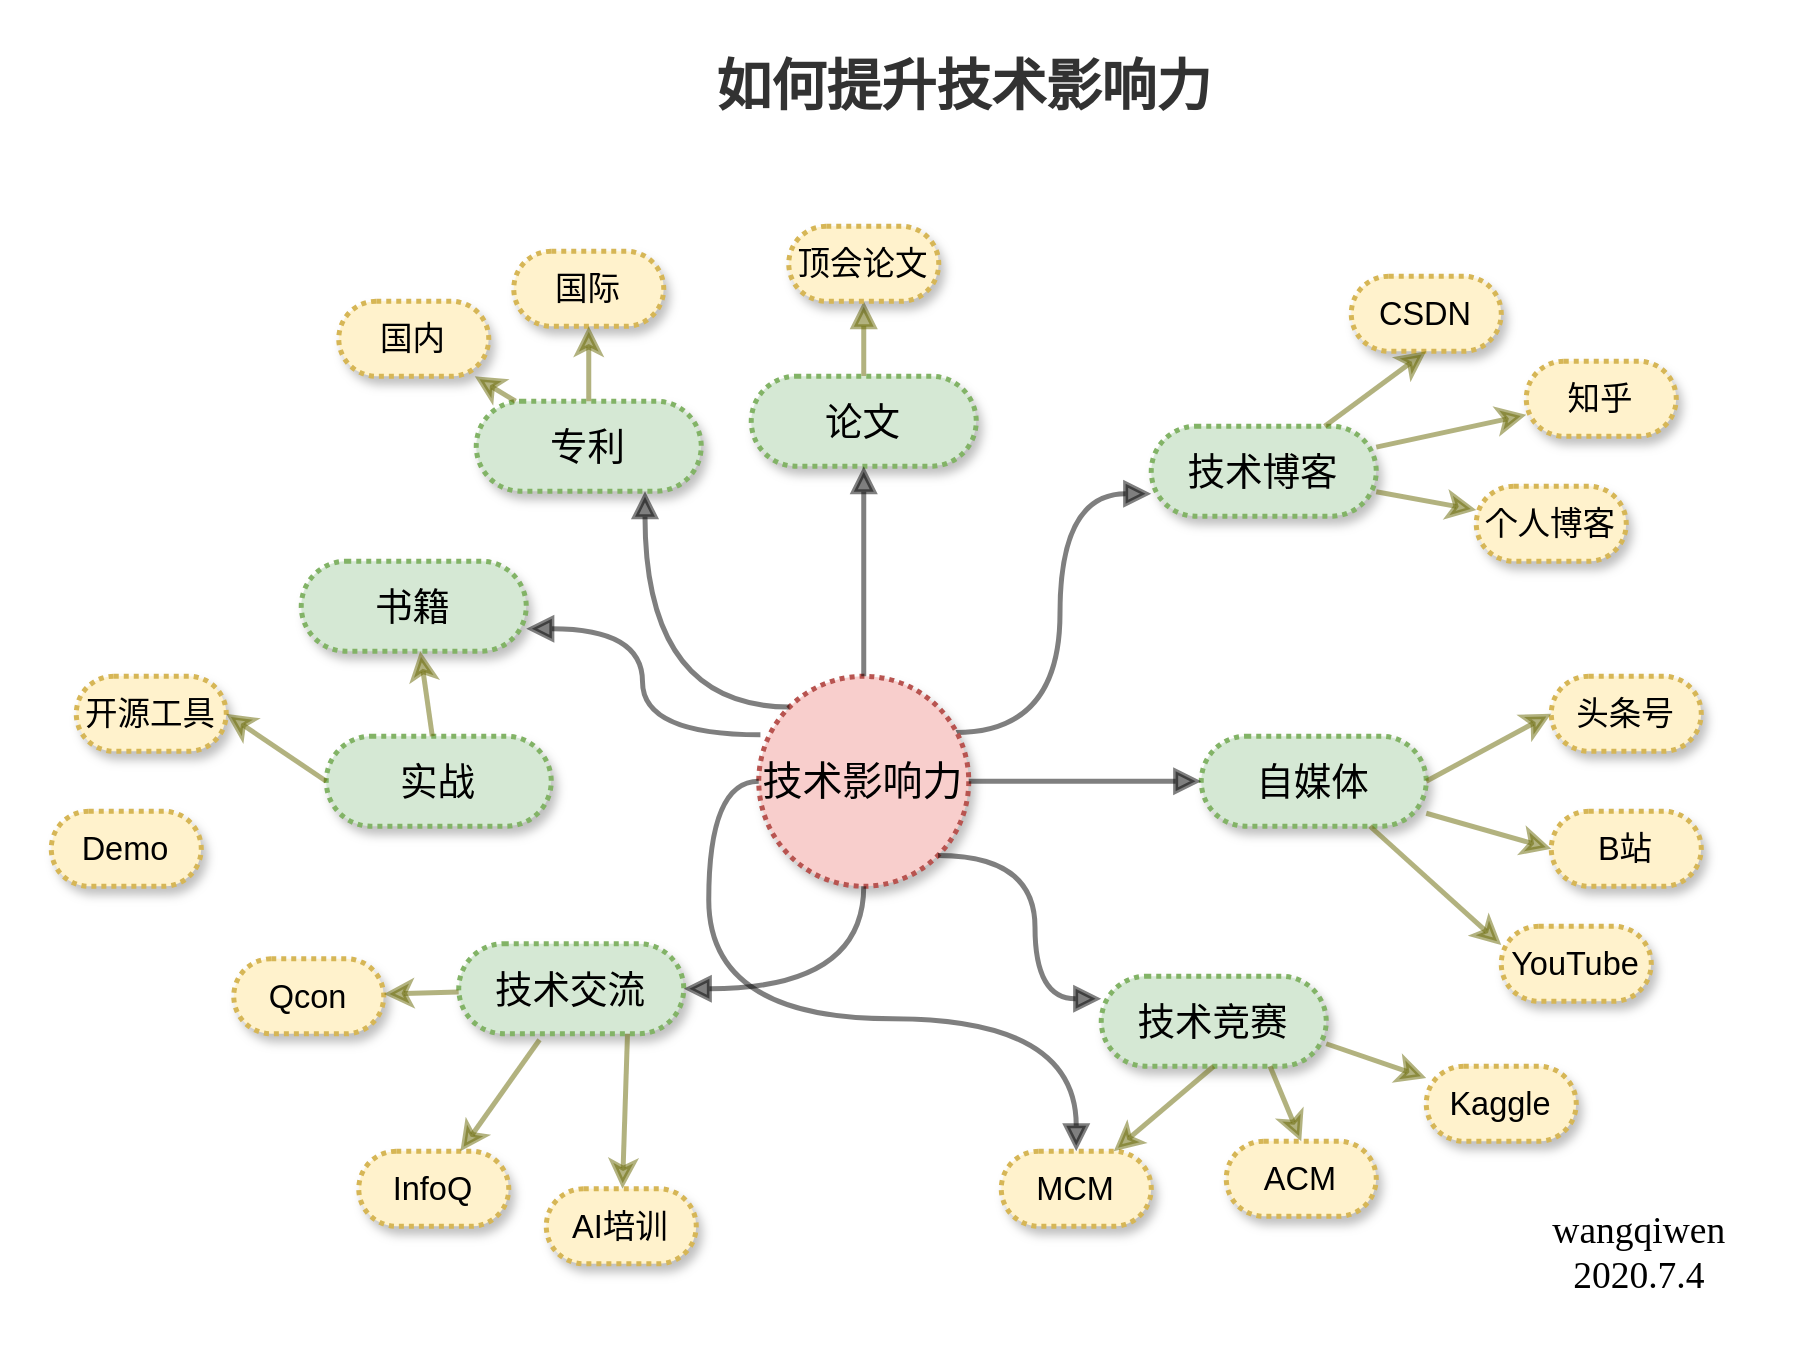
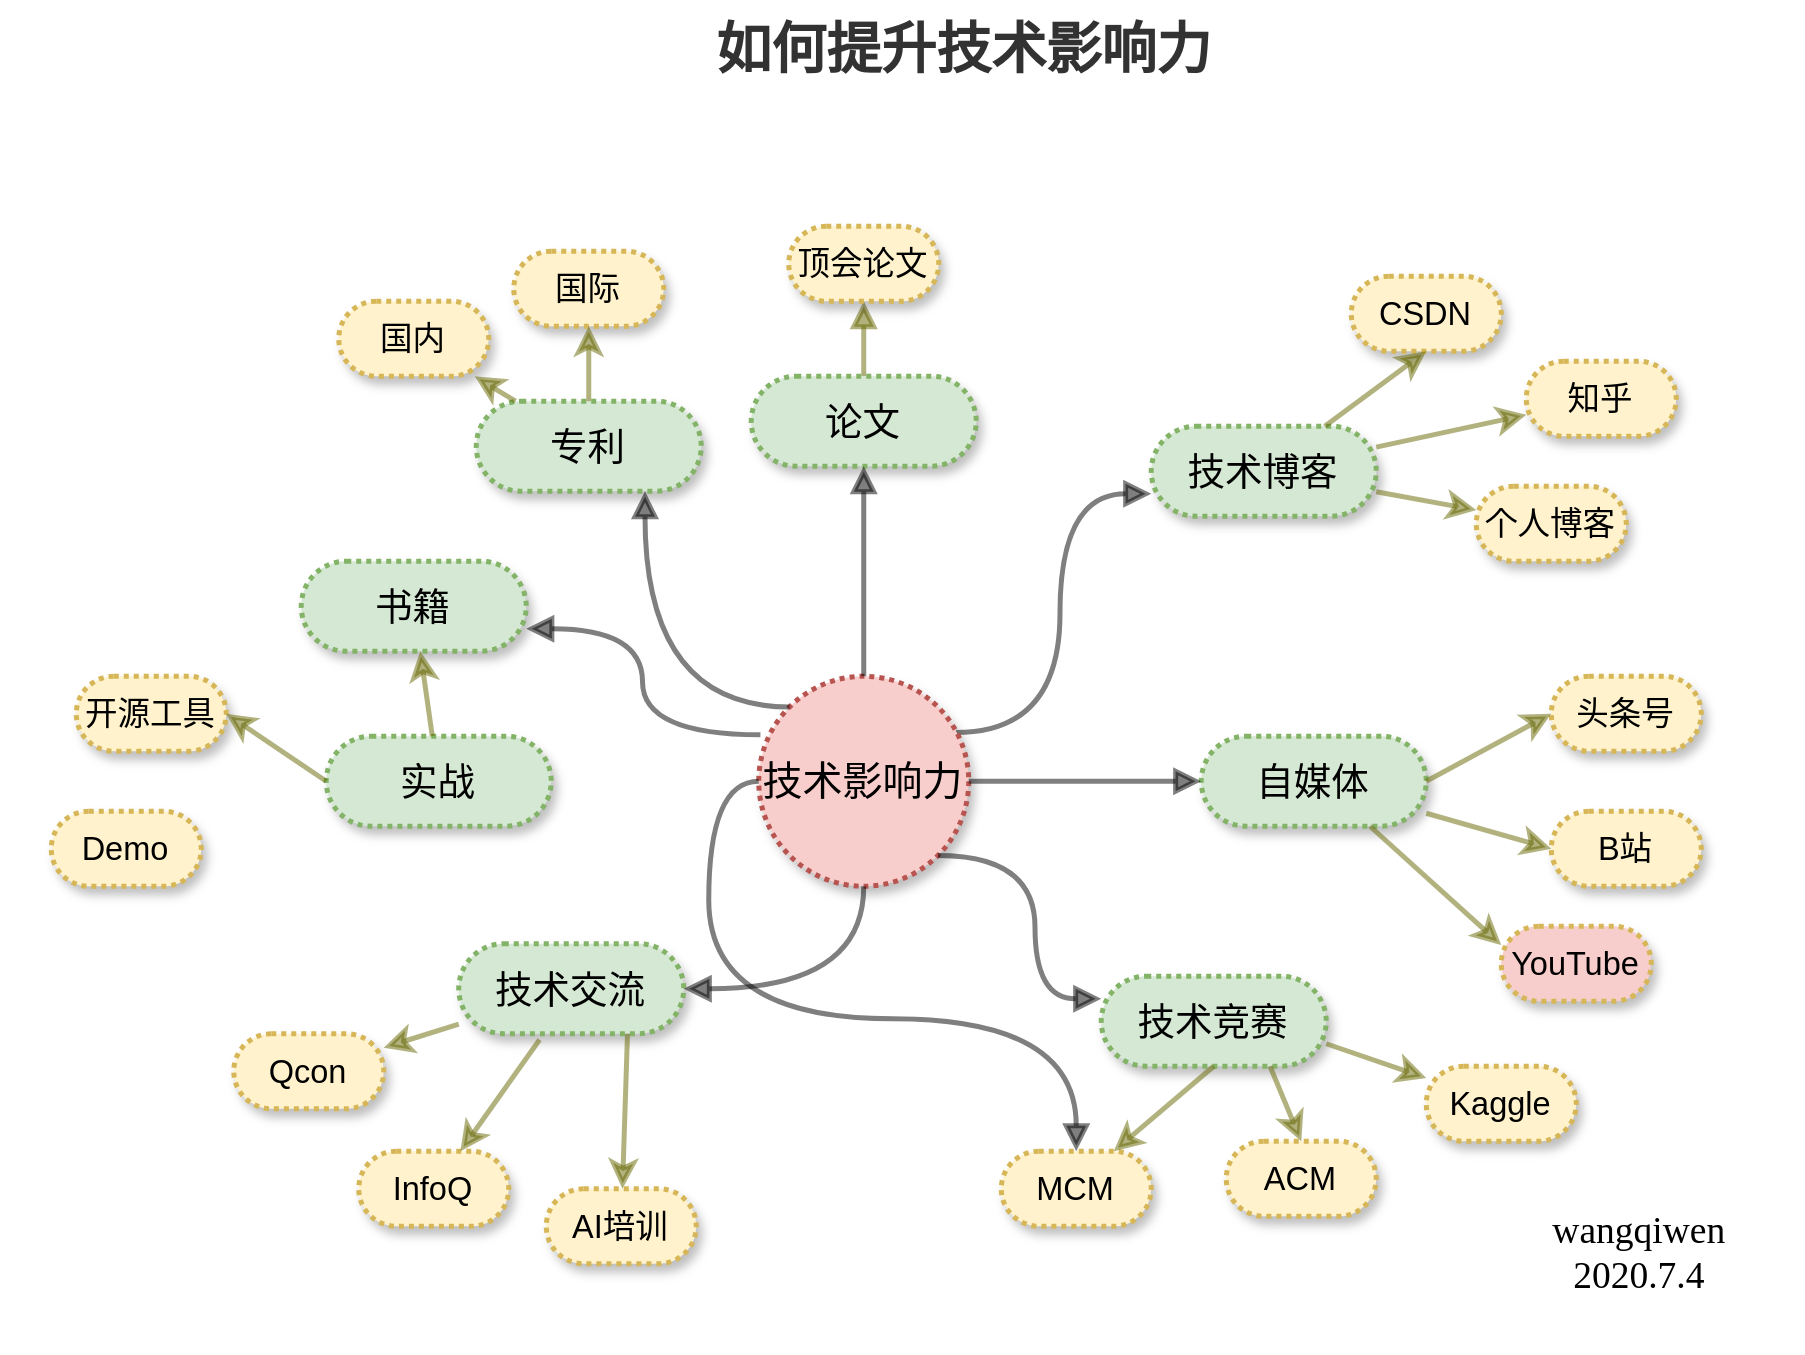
node "如何提升技术影响力": moved (964, 89) -> (964, 51)
node "YouTube": fillcolor #fff2cc -> #f8cecc
node "Qcon": moved (309, 996) -> (309, 1071)
